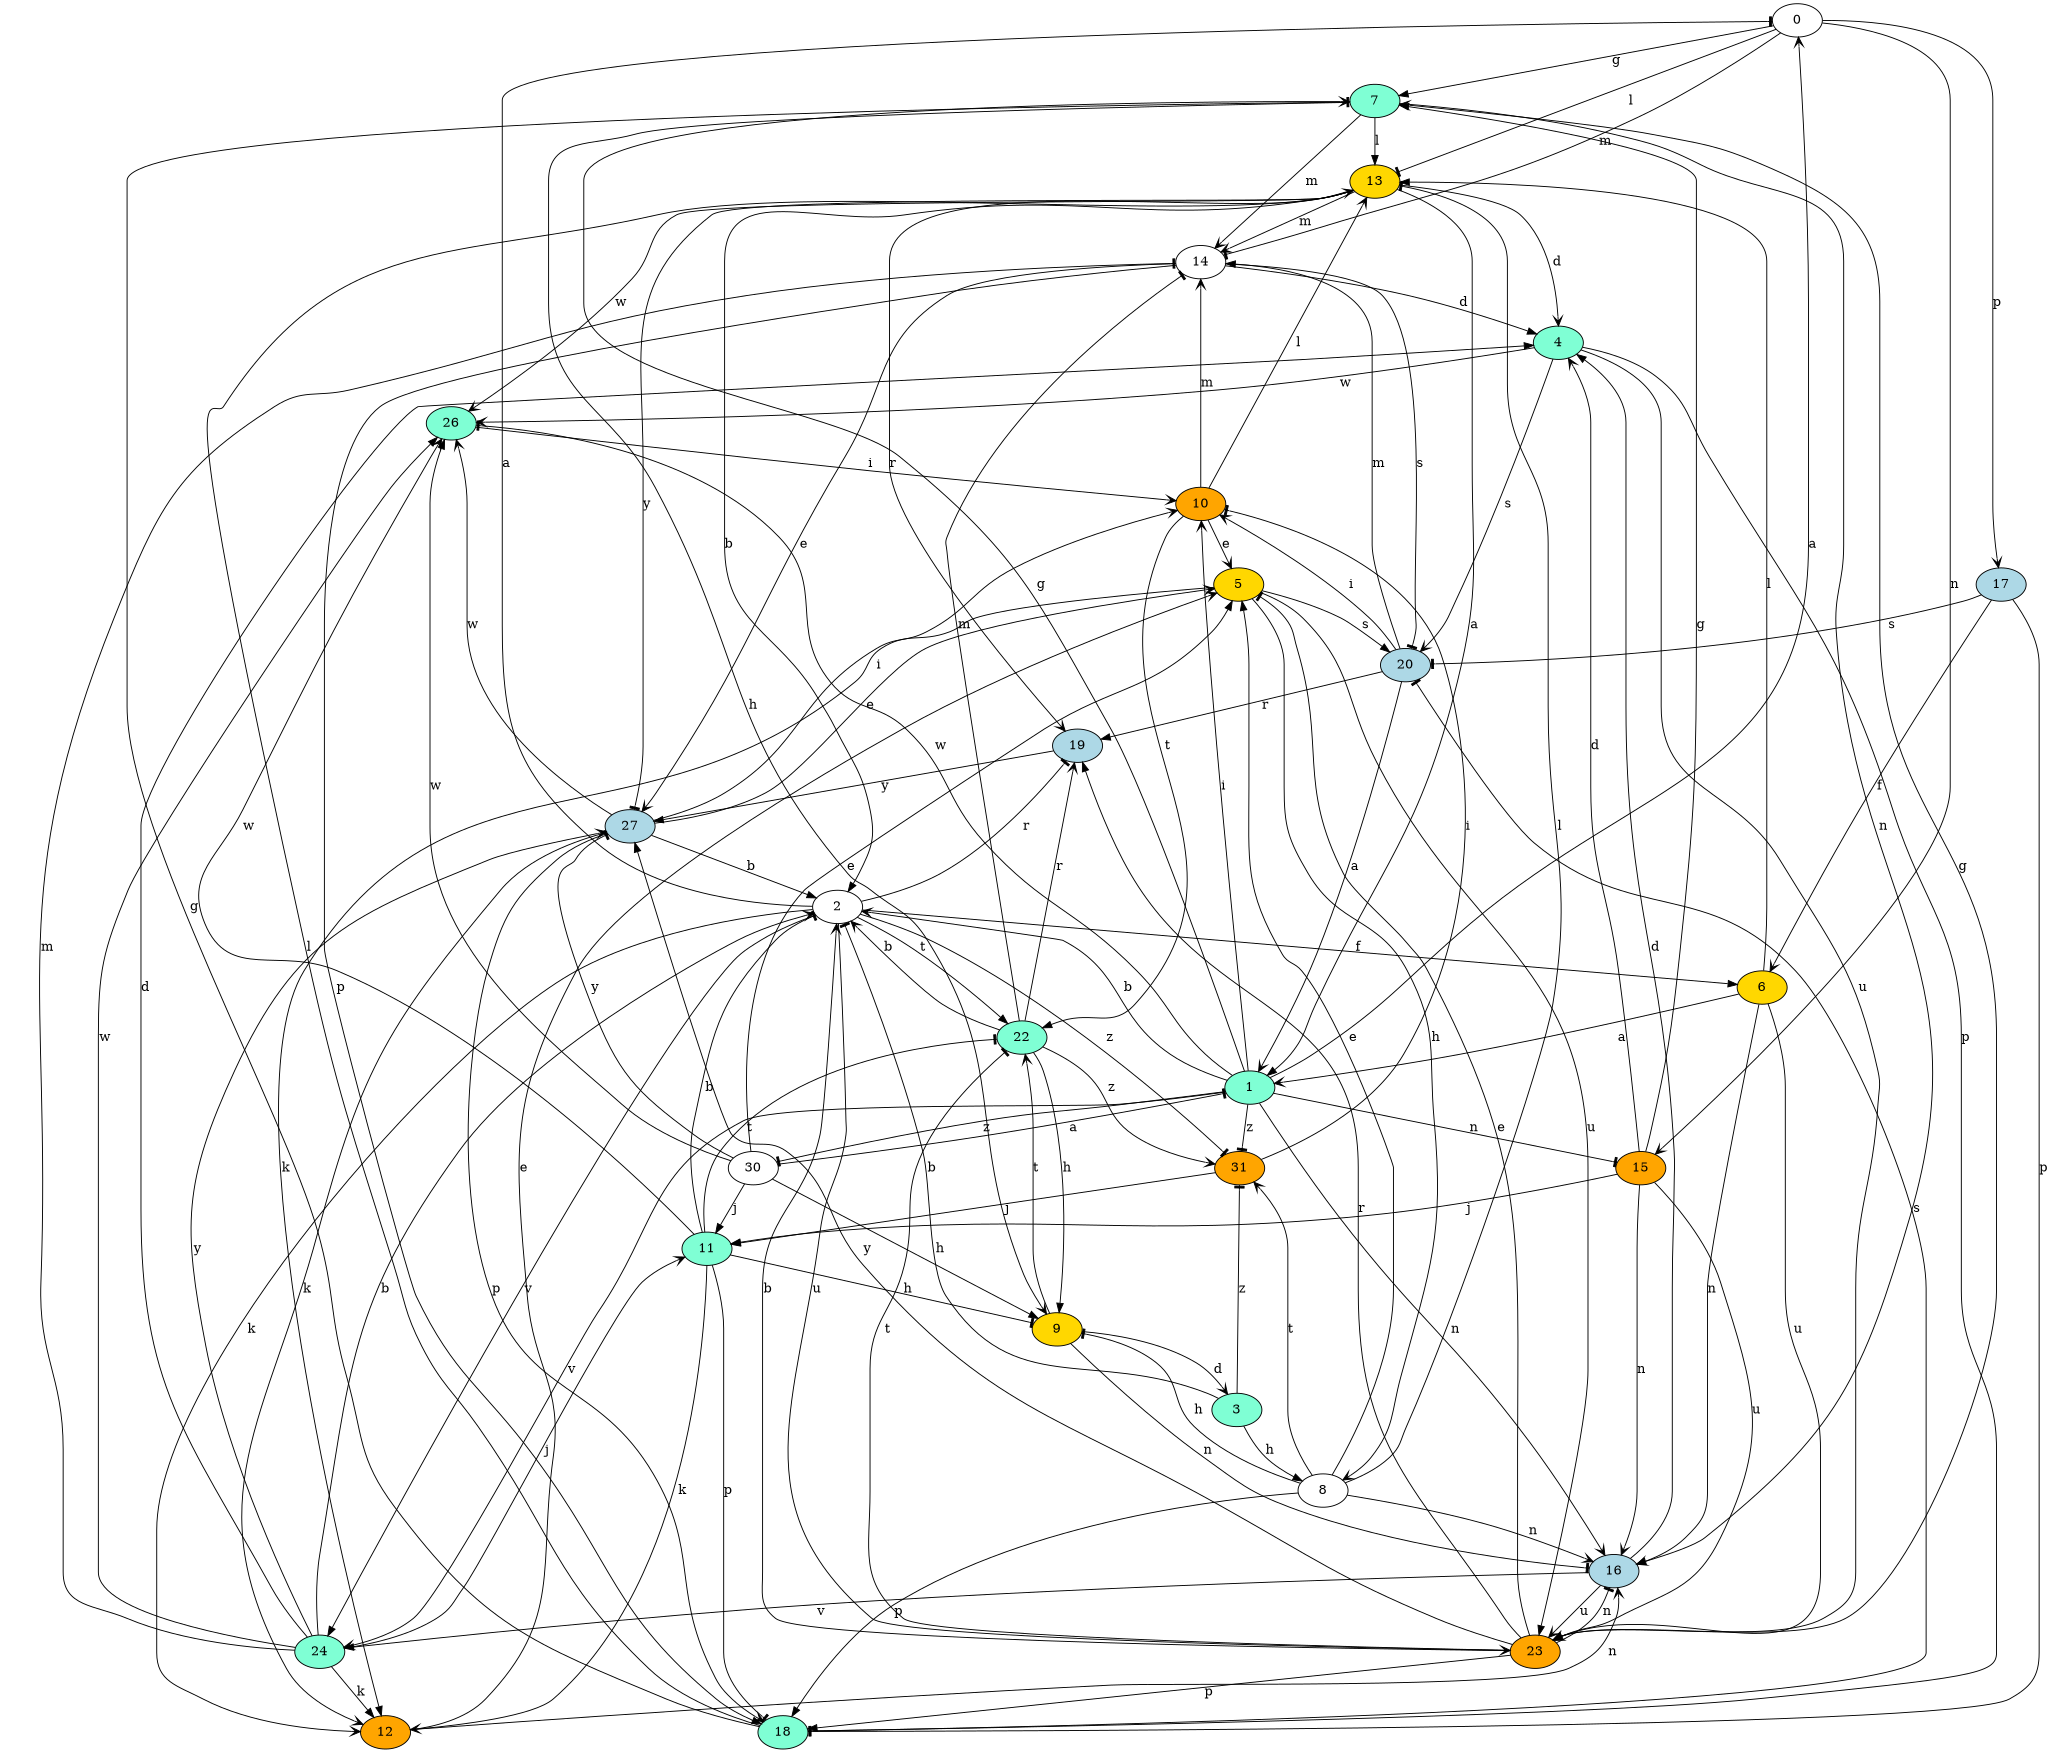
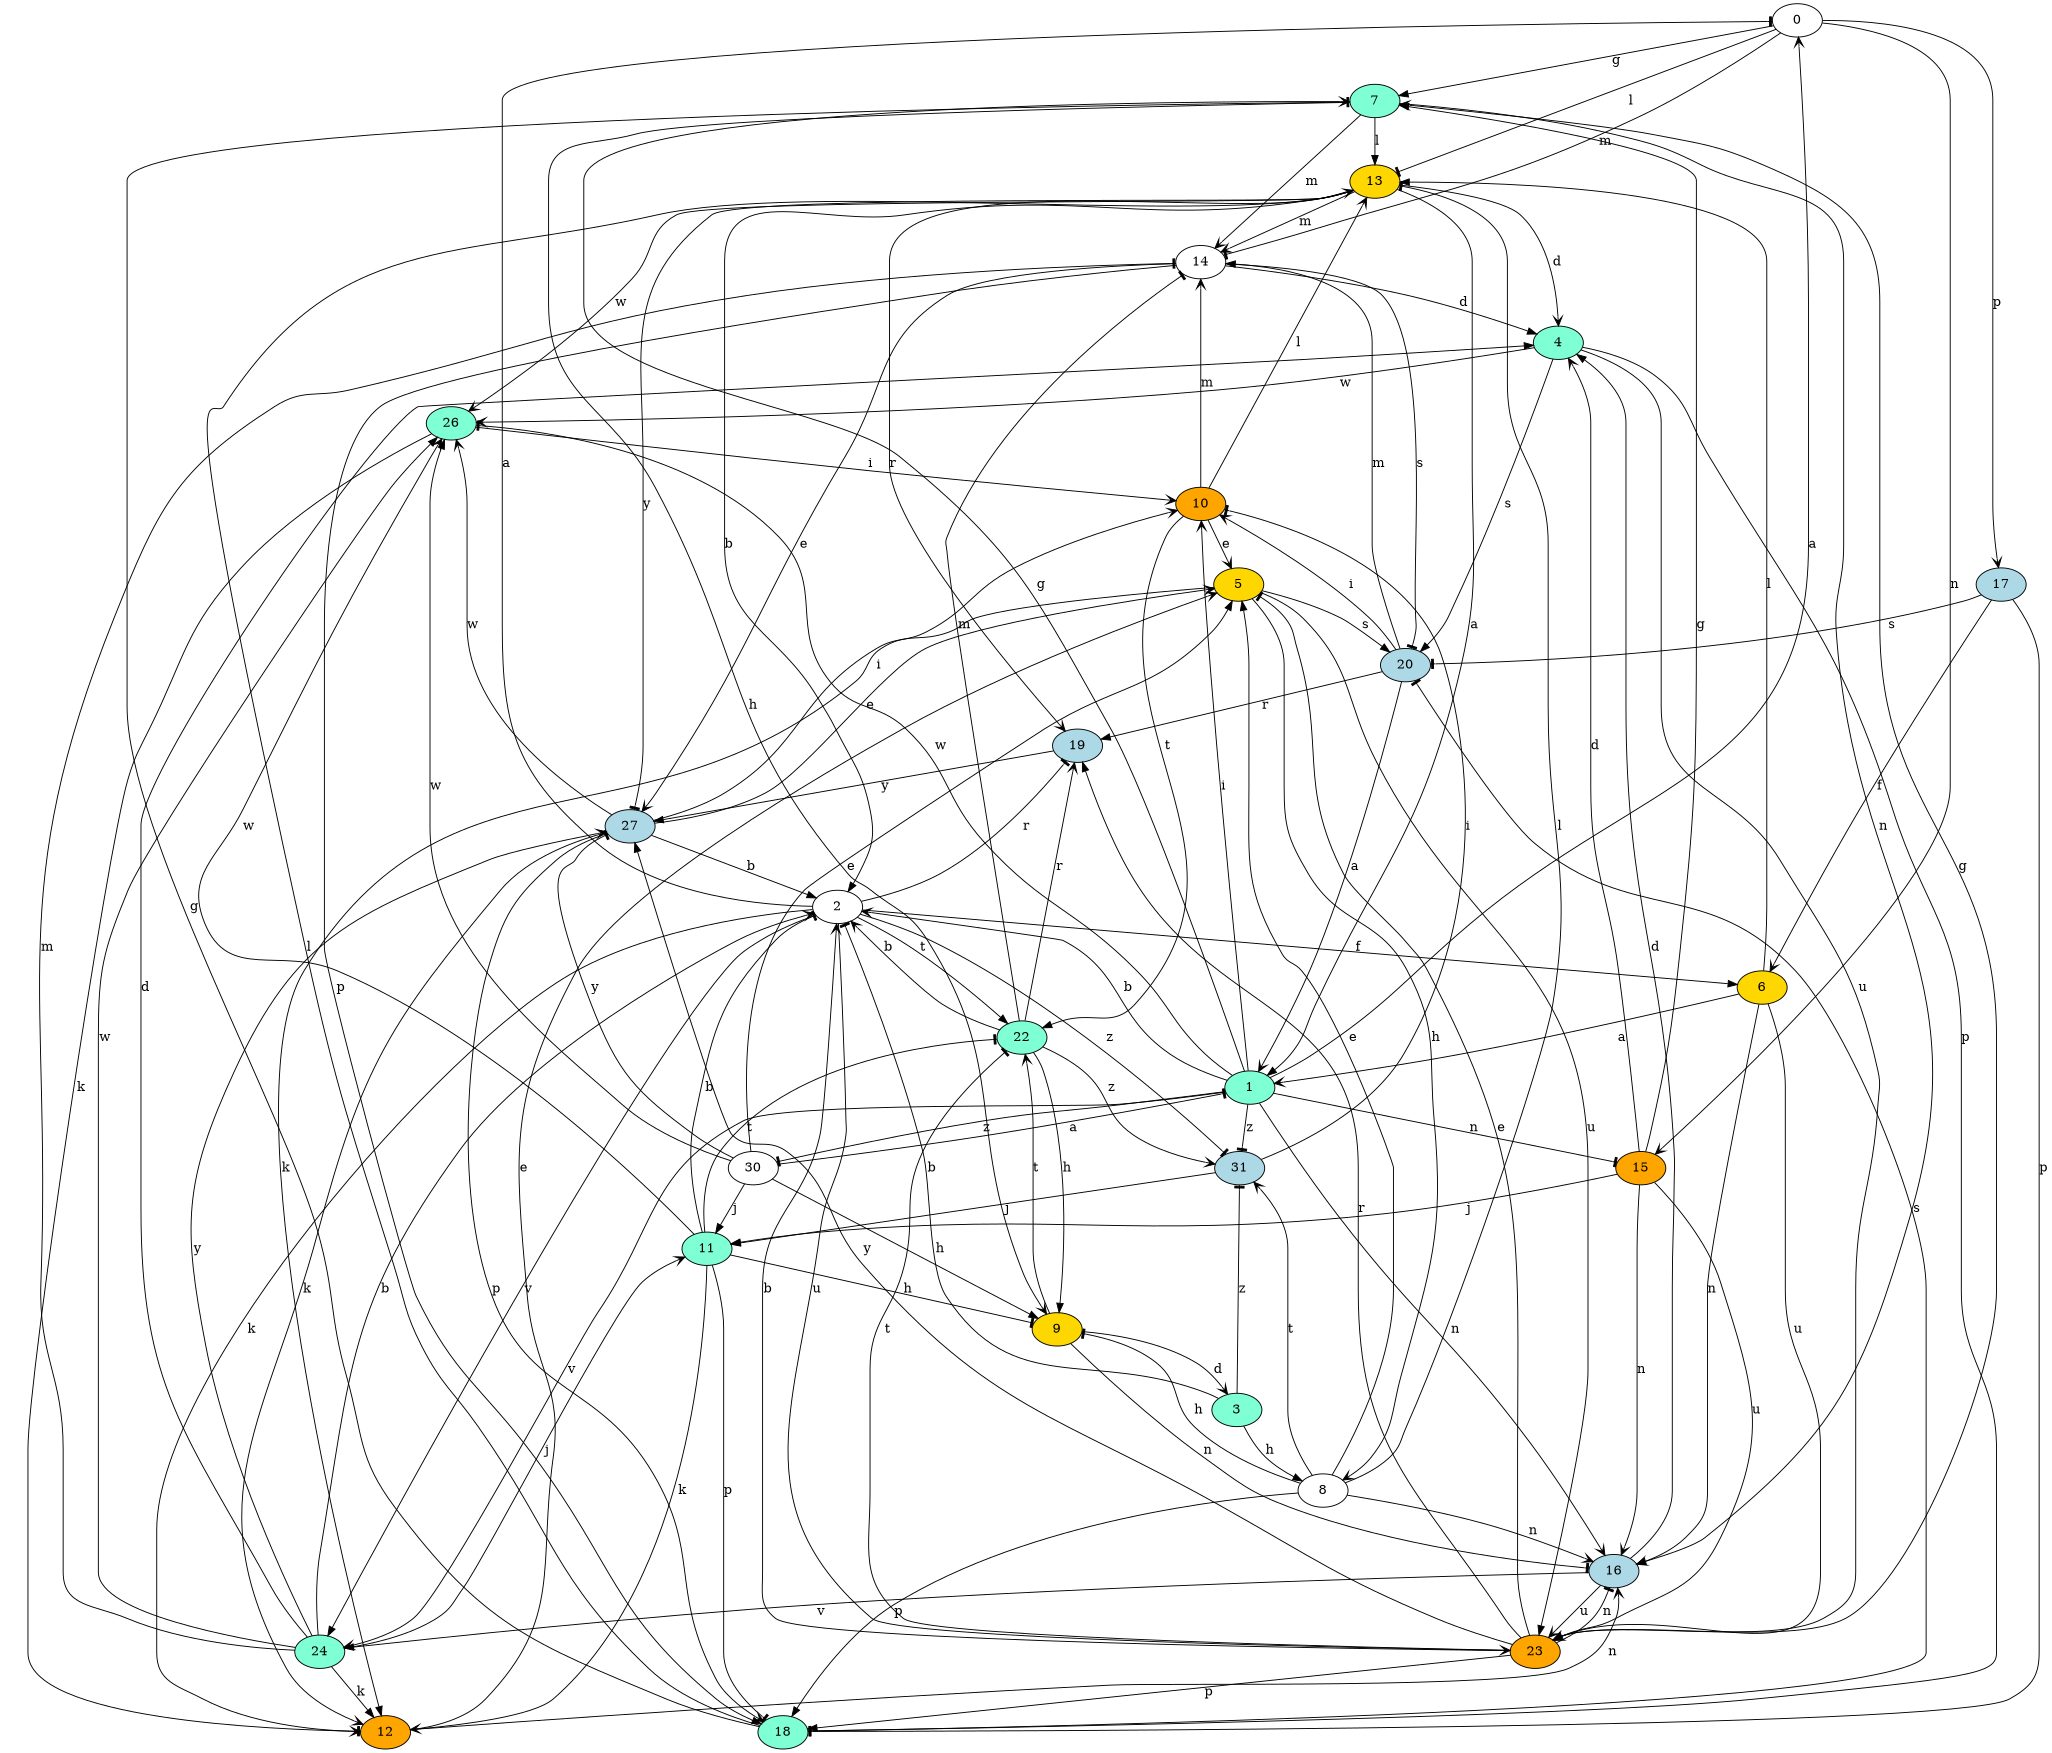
edge "4" -> "20": arrowhead vee -> normal
edge "26" -> "12": added, label "k"
node "31": fillcolor orange -> lightblue
